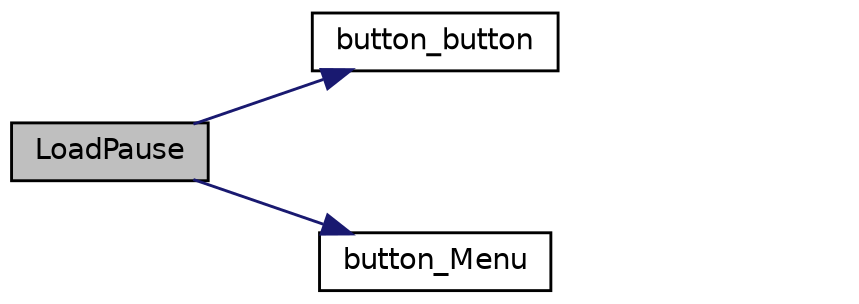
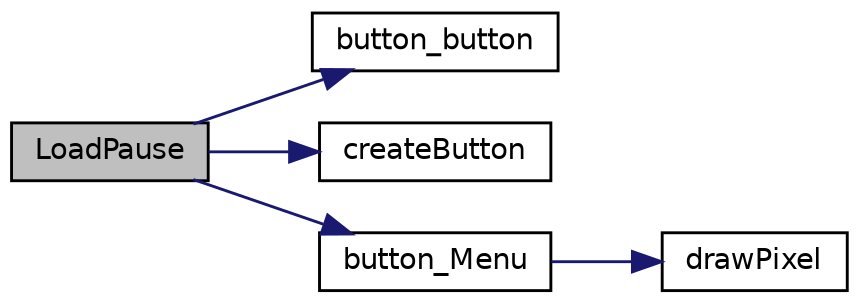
node "createButton": added
node "drawPixel": added
